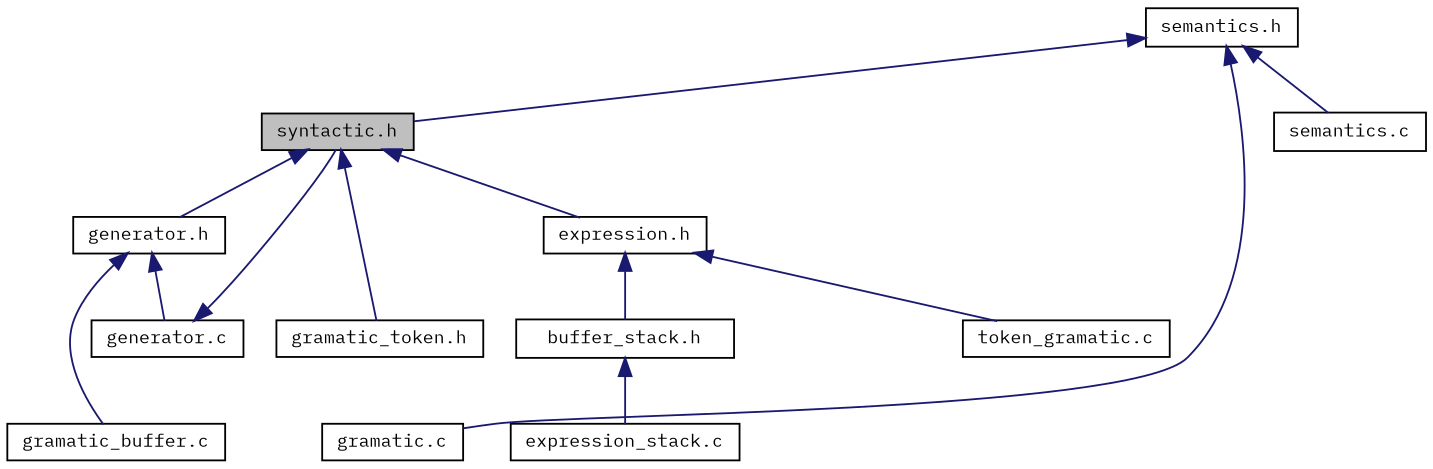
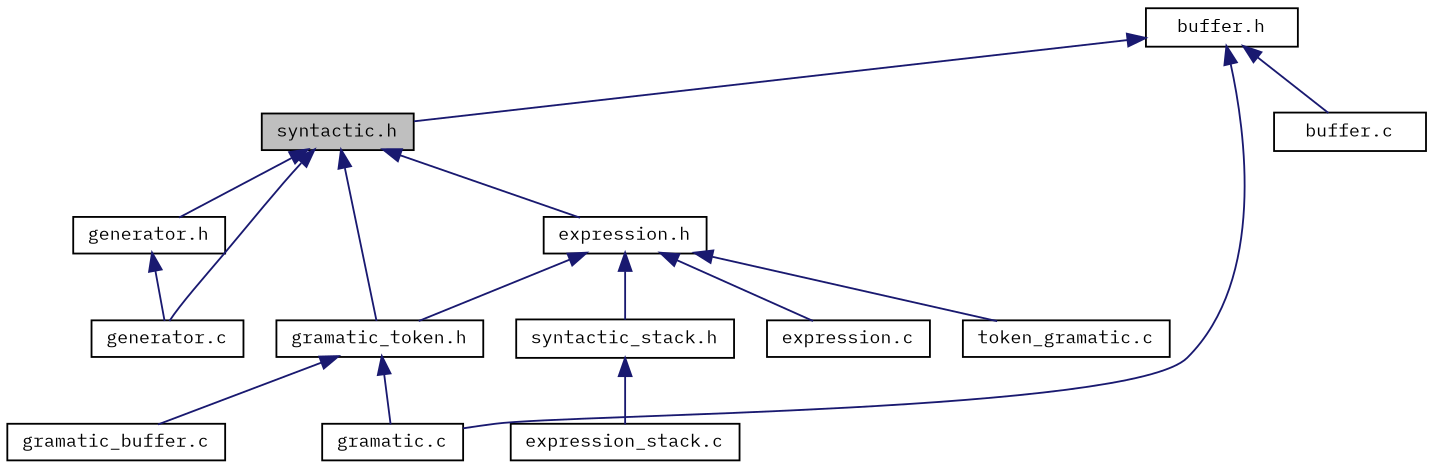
node "semantics.h": label "semantics.h" -> "buffer.h"
node "semantics.c": label "semantics.c" -> "buffer.c"
edge "syntactic.h" -> "generator.c": reversed
edge "gramatic_token.h" -> "expression.h": added
node "buffer_stack.h": label "buffer_stack.h" -> "syntactic_stack.h"
node "expression.c": added
edge "gramatic_buffer.c" -> "generator.h": now "gramatic_buffer.c" -> "gramatic_token.h"
edge "gramatic.c" -> "gramatic_token.h": added
